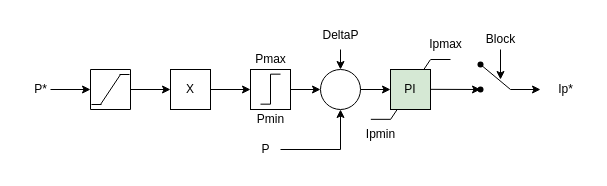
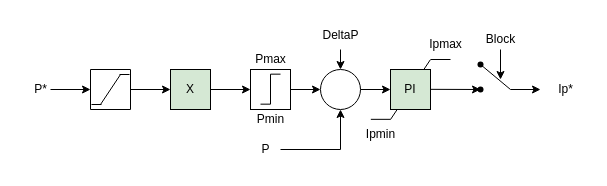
node "X": fillcolor #ffffff -> #d5e8d4
